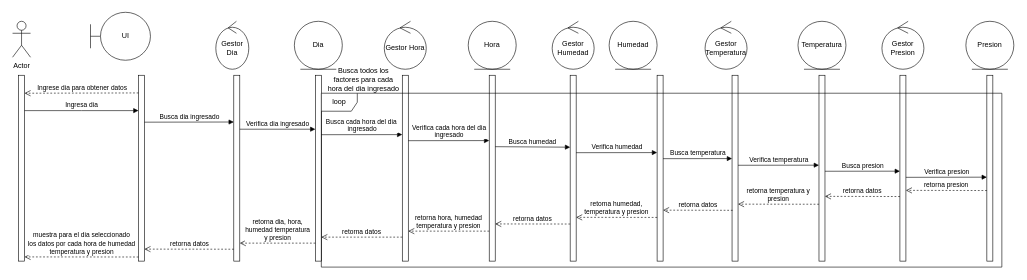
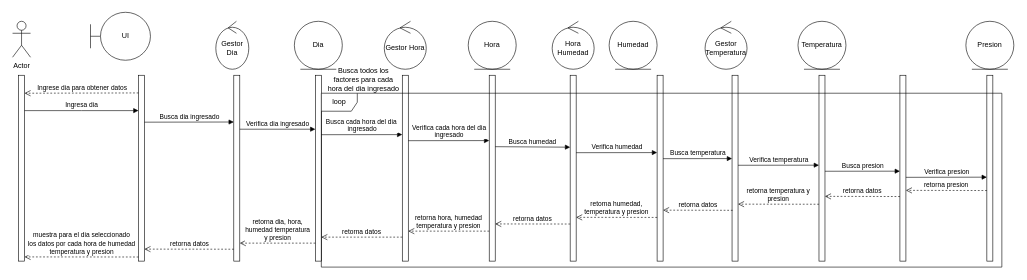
node "Gestor Presion": removed
node "Gestor Humedad": label "Gestor Humedad" -> "Hora Humedad"
